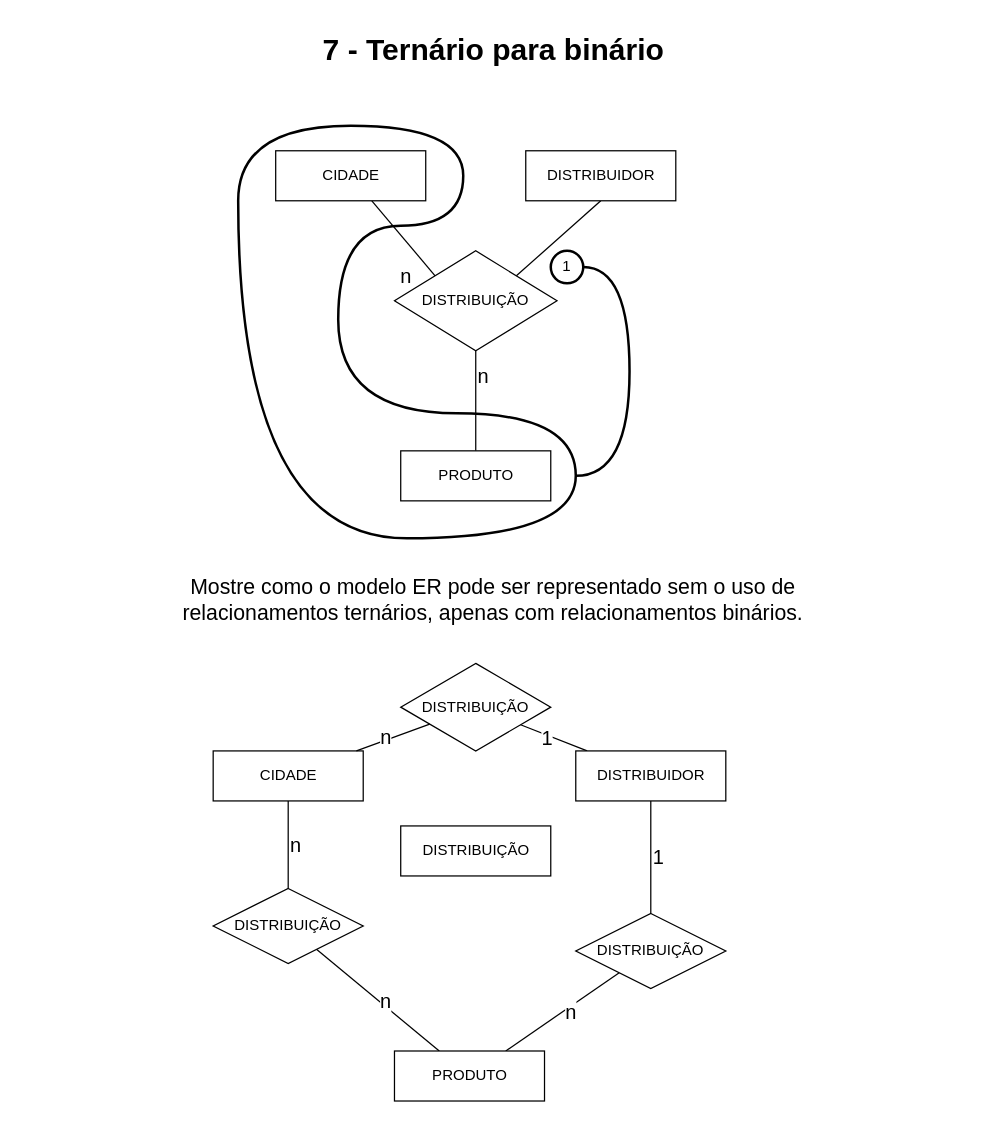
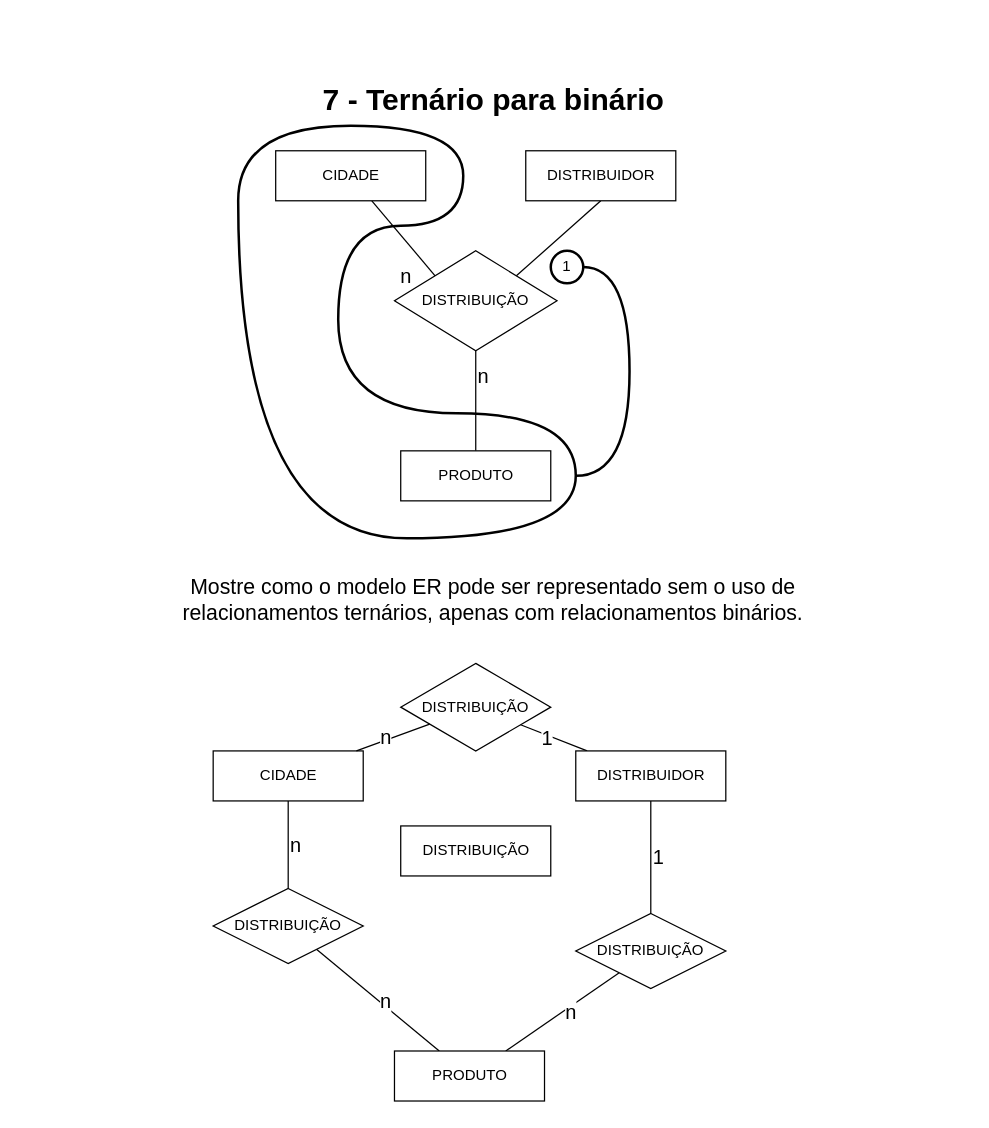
node "7 - Ternário para binário": moved (494, 51) -> (494, 101)
